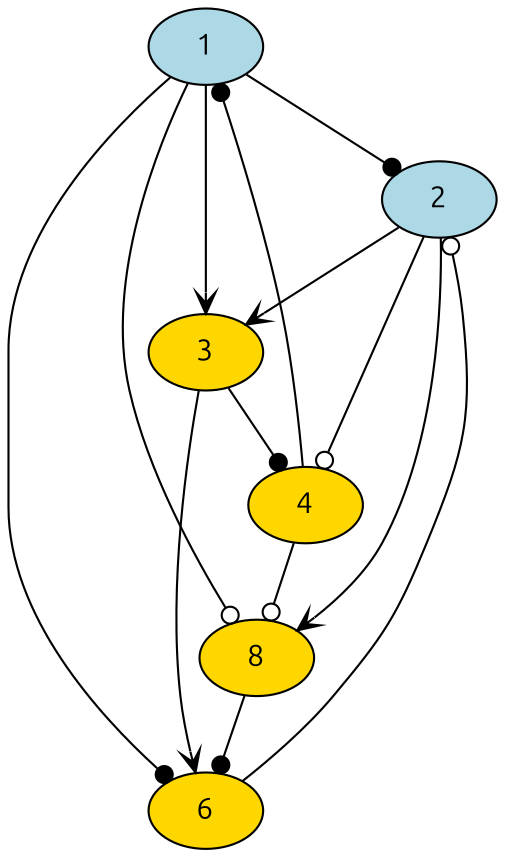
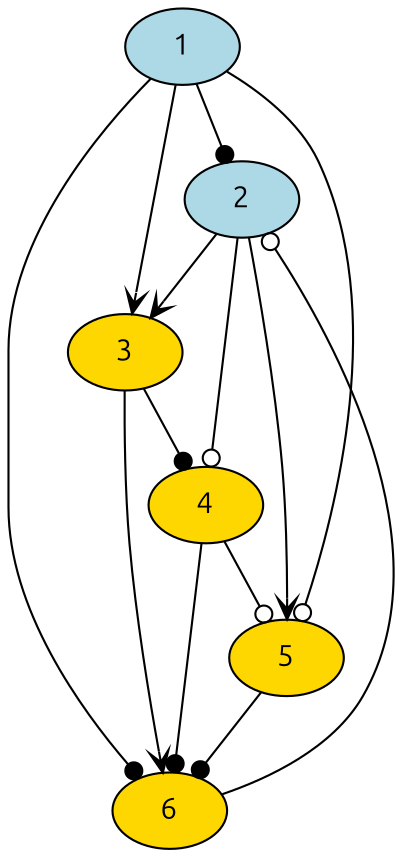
edge "4" -> "1": now "4" -> "6"
node "8": label "8" -> "5"
